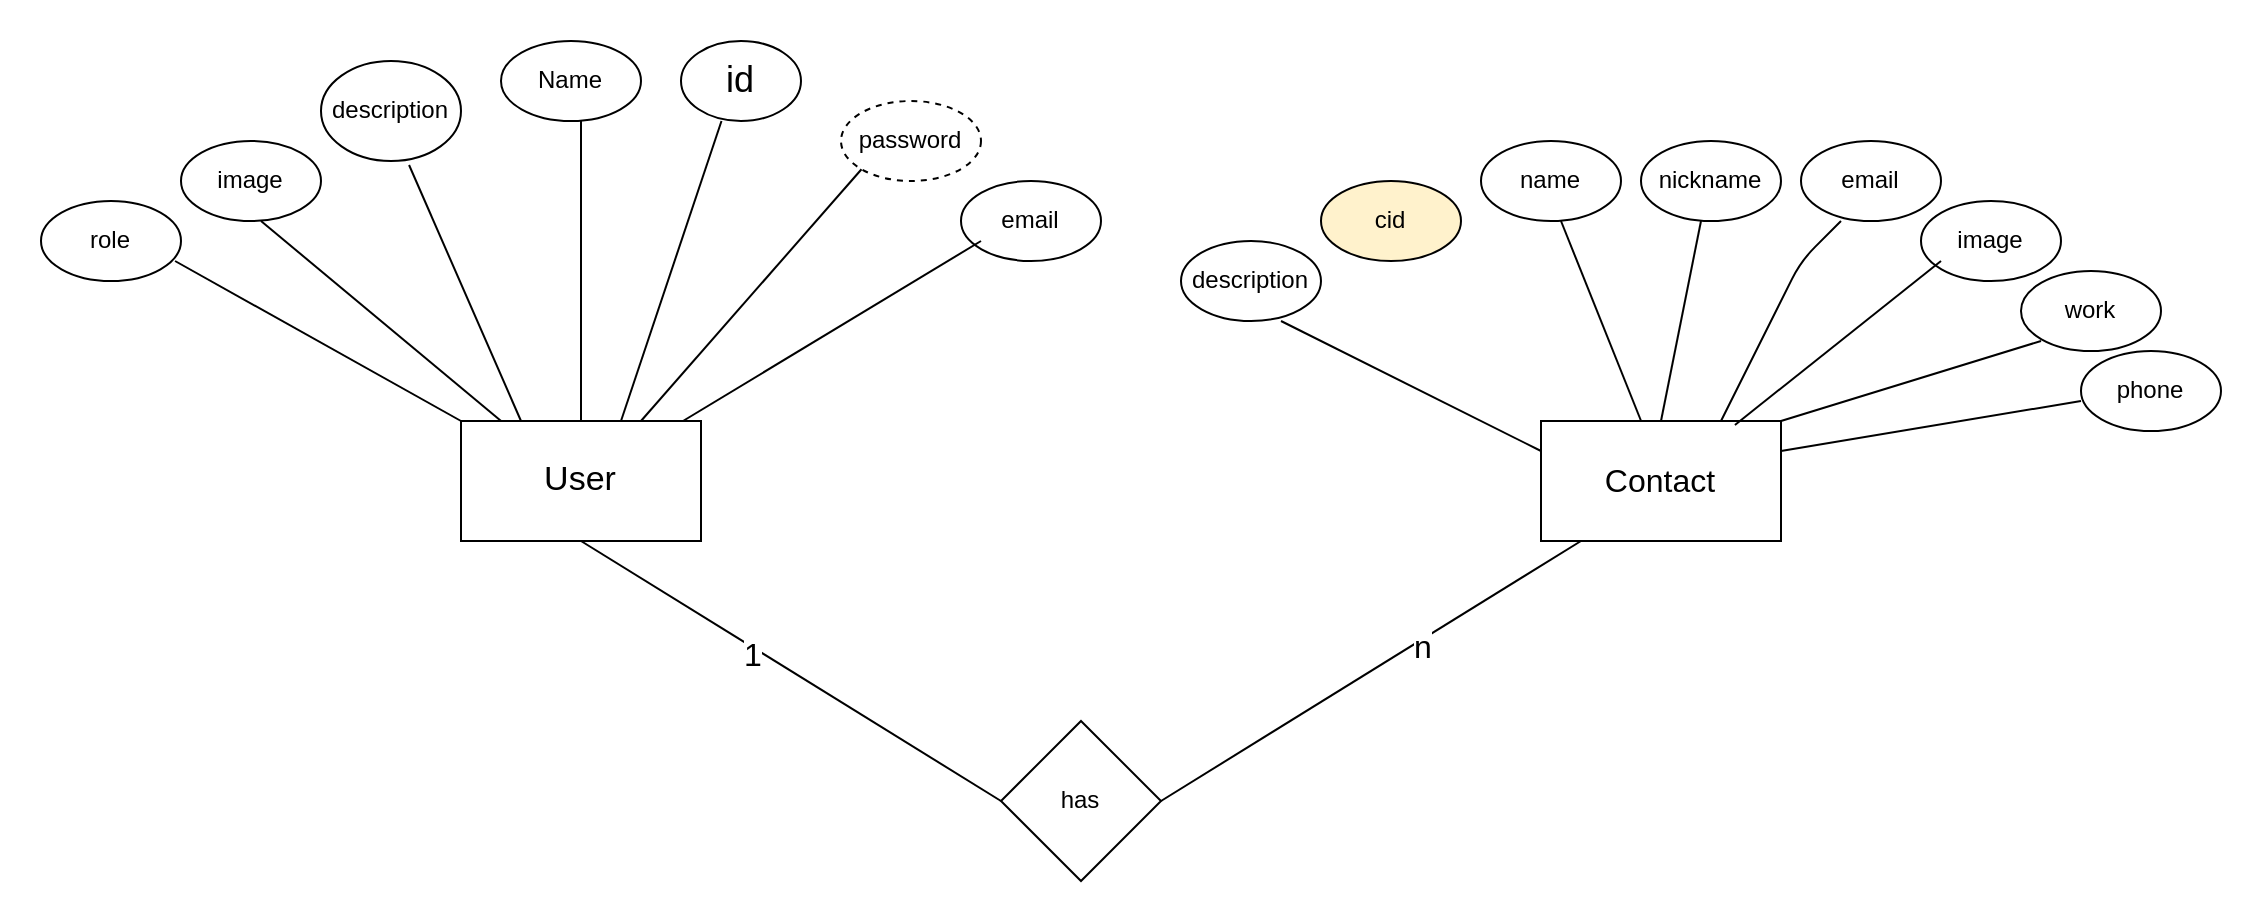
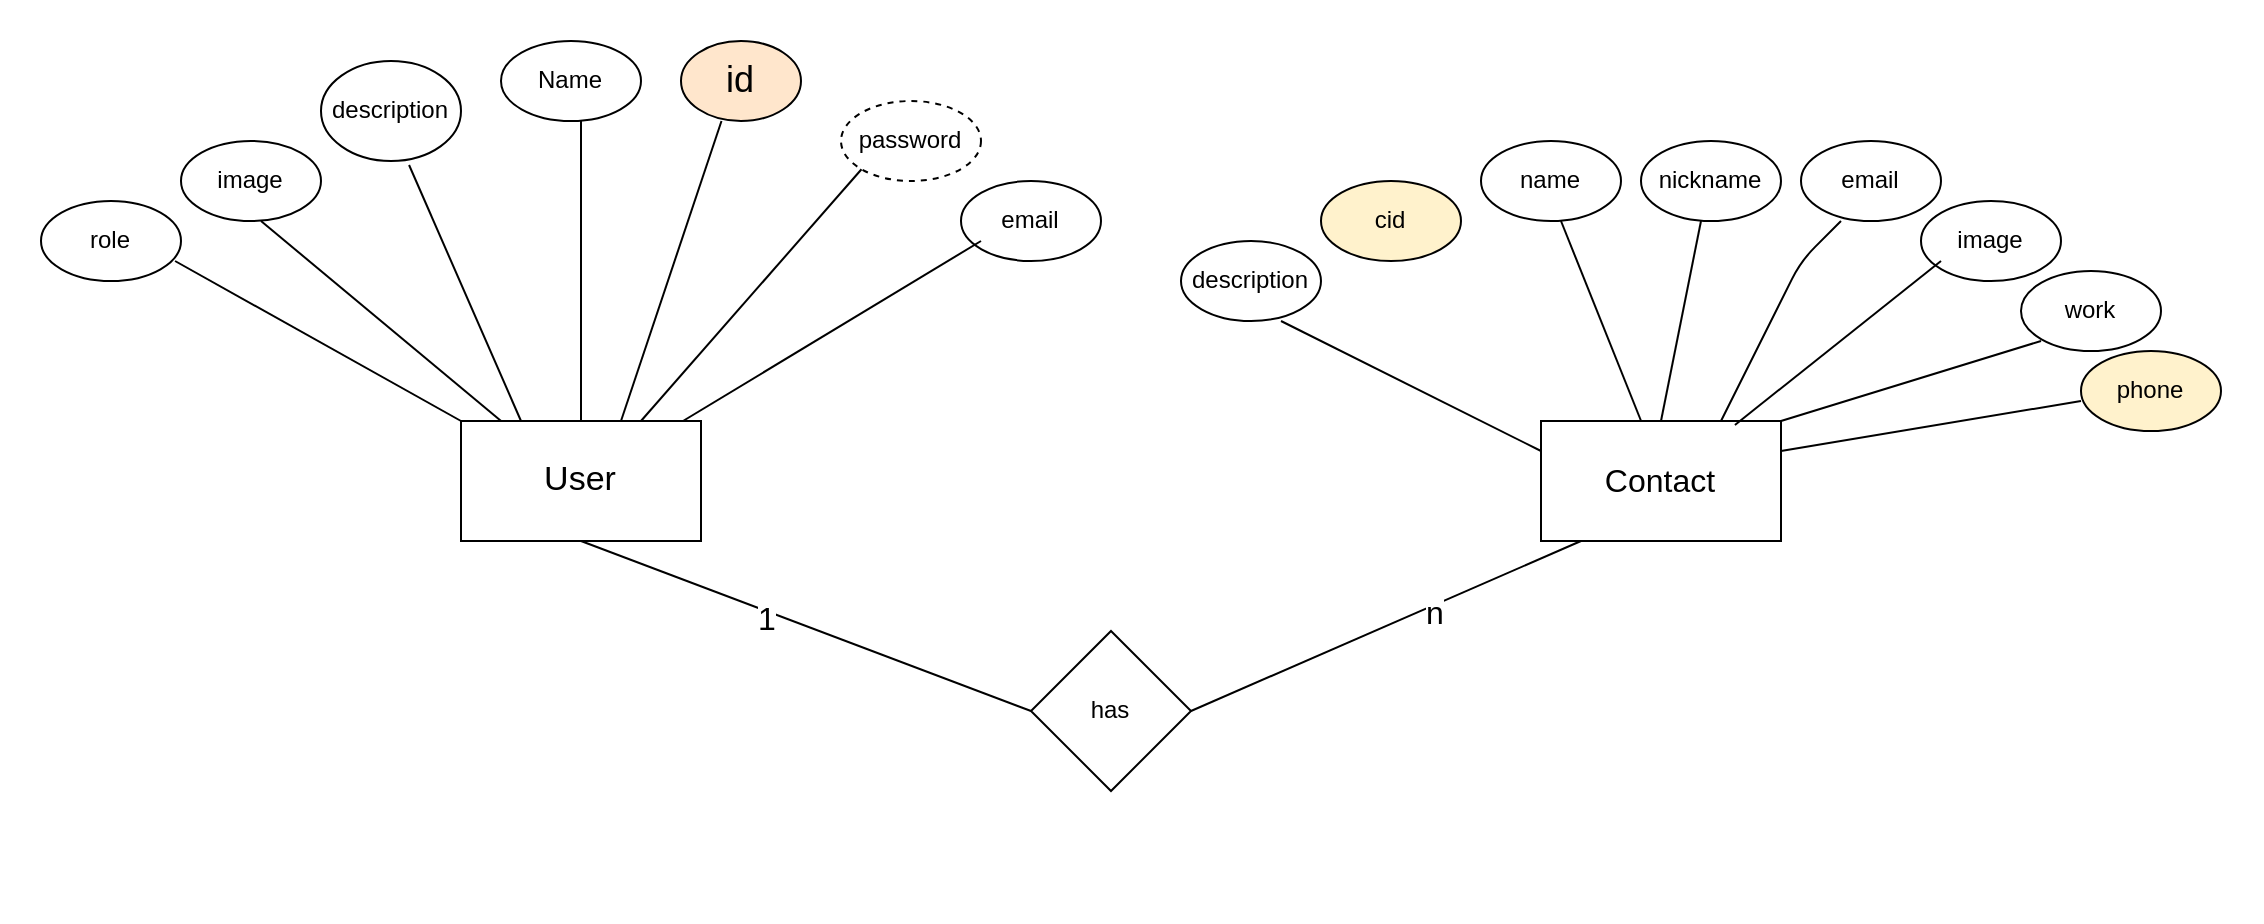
node "id": fillcolor #ffffff -> #ffe6cc
node "phone": fillcolor #ffffff -> #fff2cc
node "has": moved (1081, 801) -> (1111, 711)
